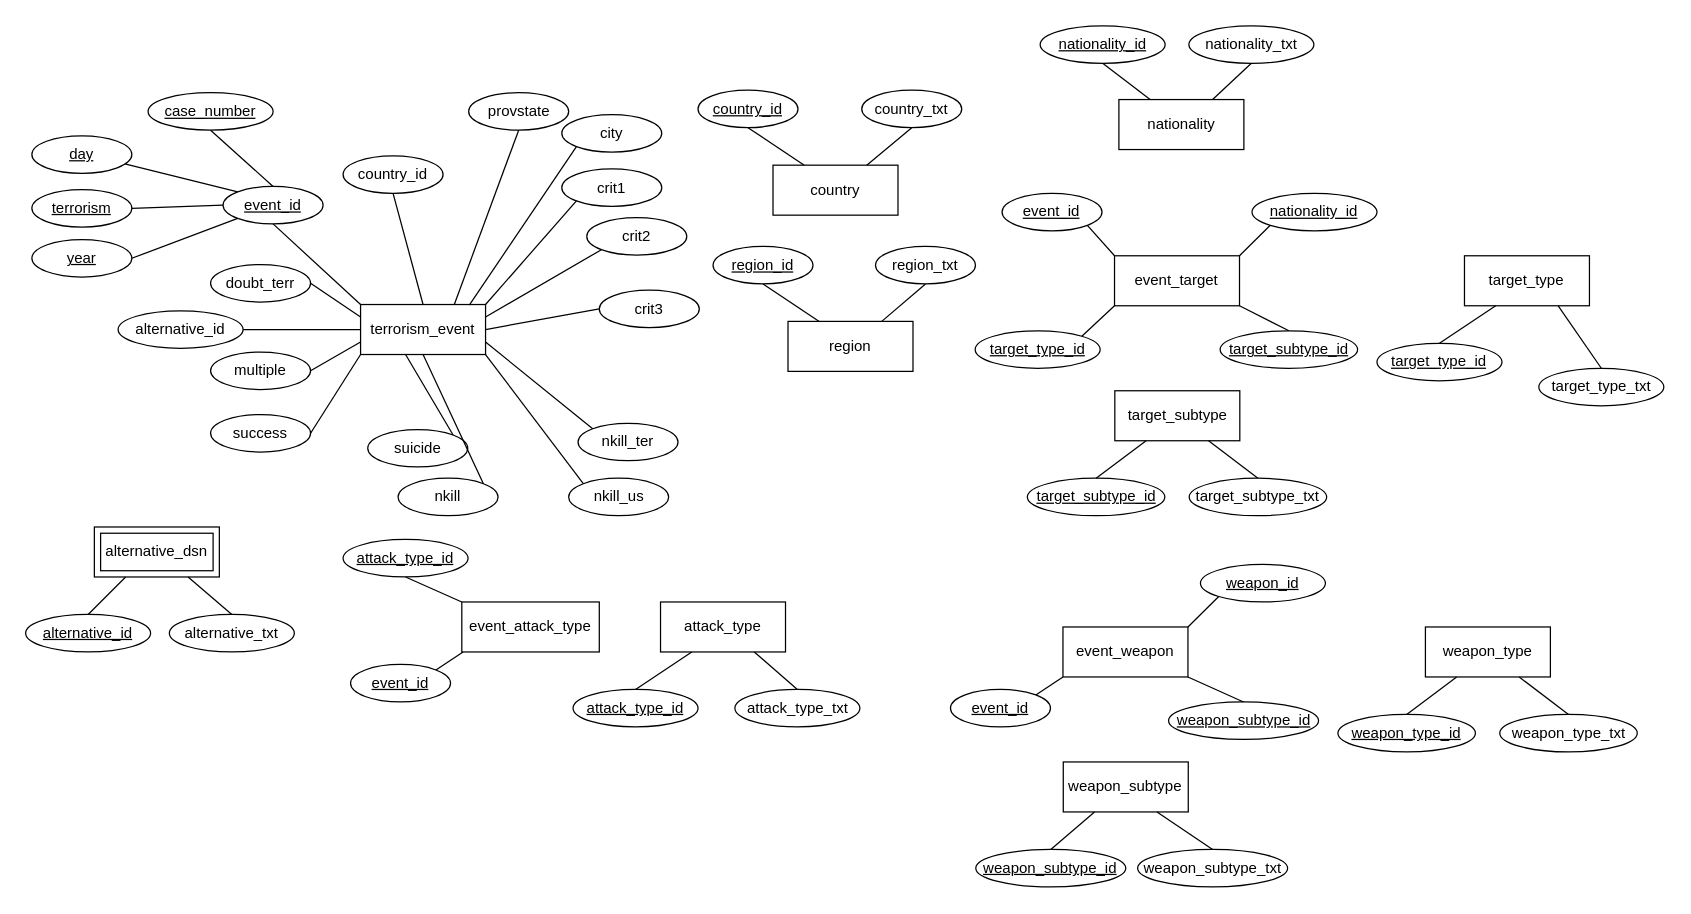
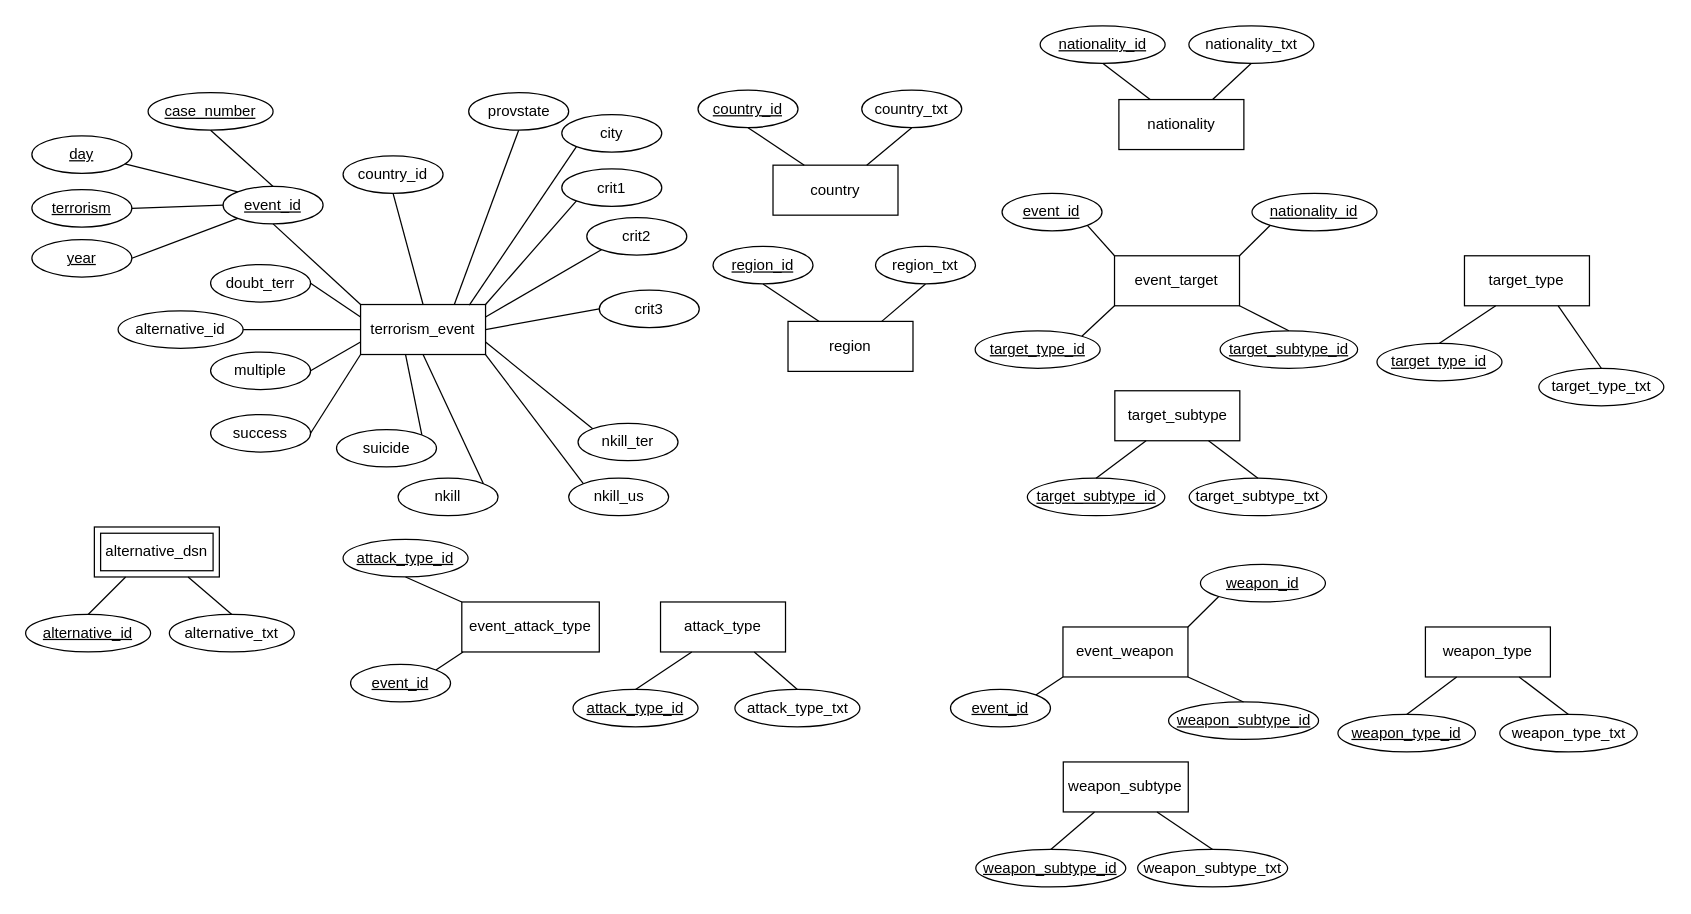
node "suicide": moved (418, 448) -> (387, 448)
